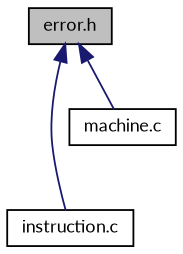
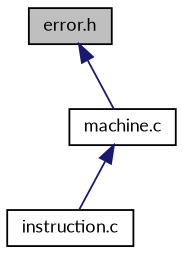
edge "instruction.c" -> "error.h": now "instruction.c" -> "machine.c"
